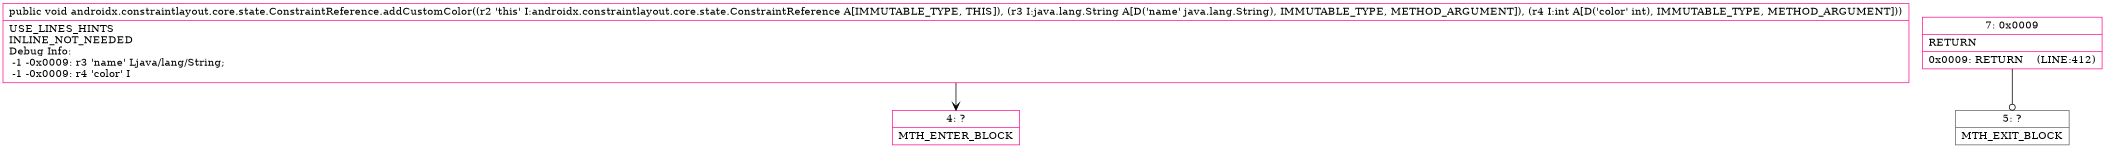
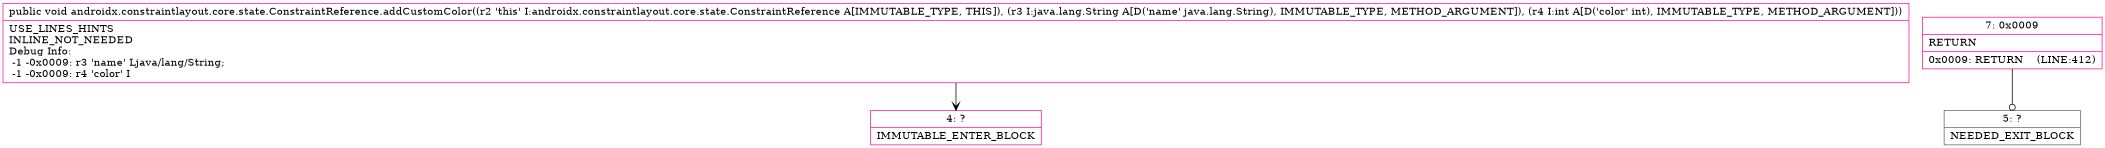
node "4: ?": text "MTH_ENTER_BLOCK" -> "IMMUTABLE_ENTER_BLOCK"
node "5: ?": text "MTH_EXIT_BLOCK" -> "NEEDED_EXIT_BLOCK"
